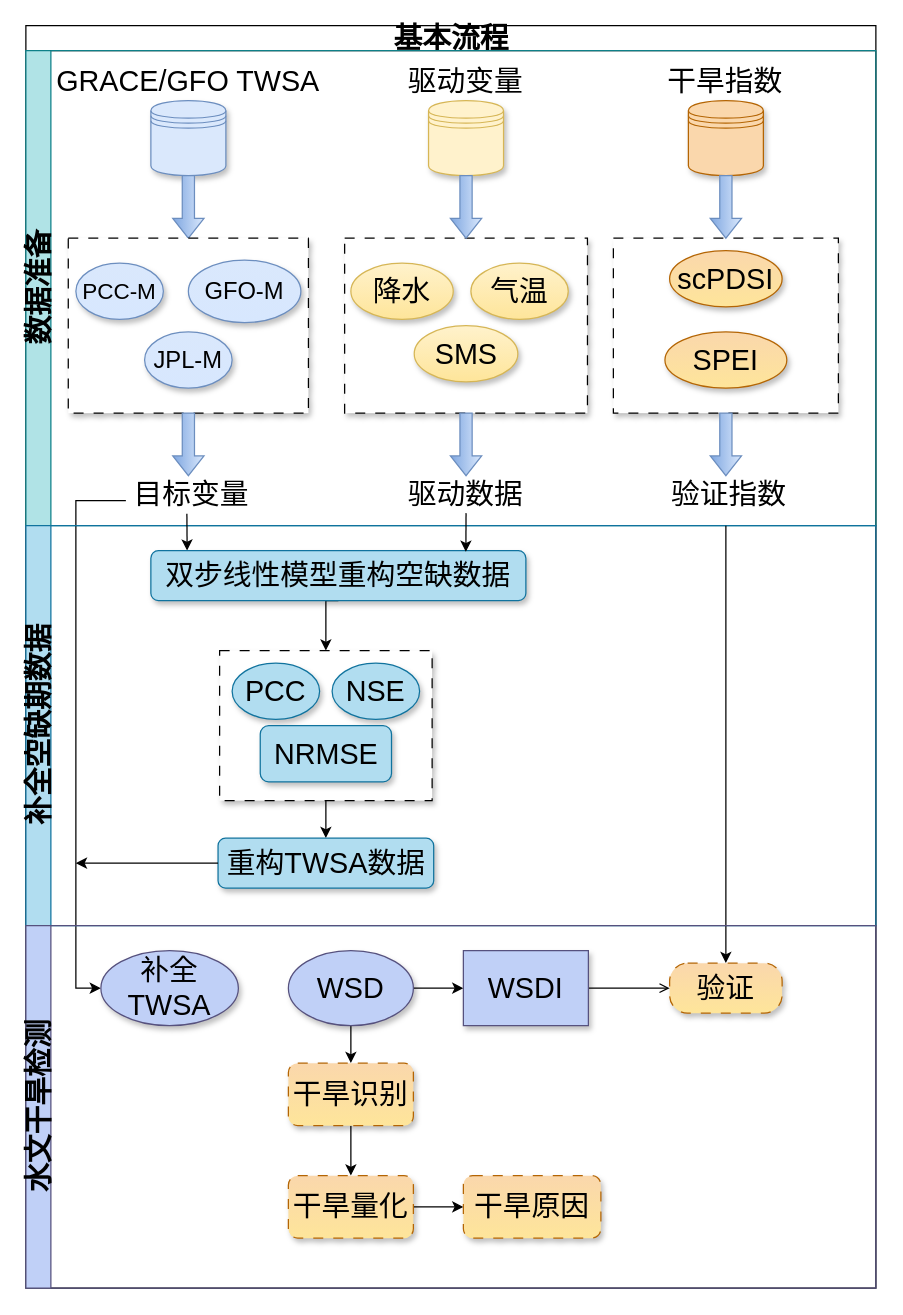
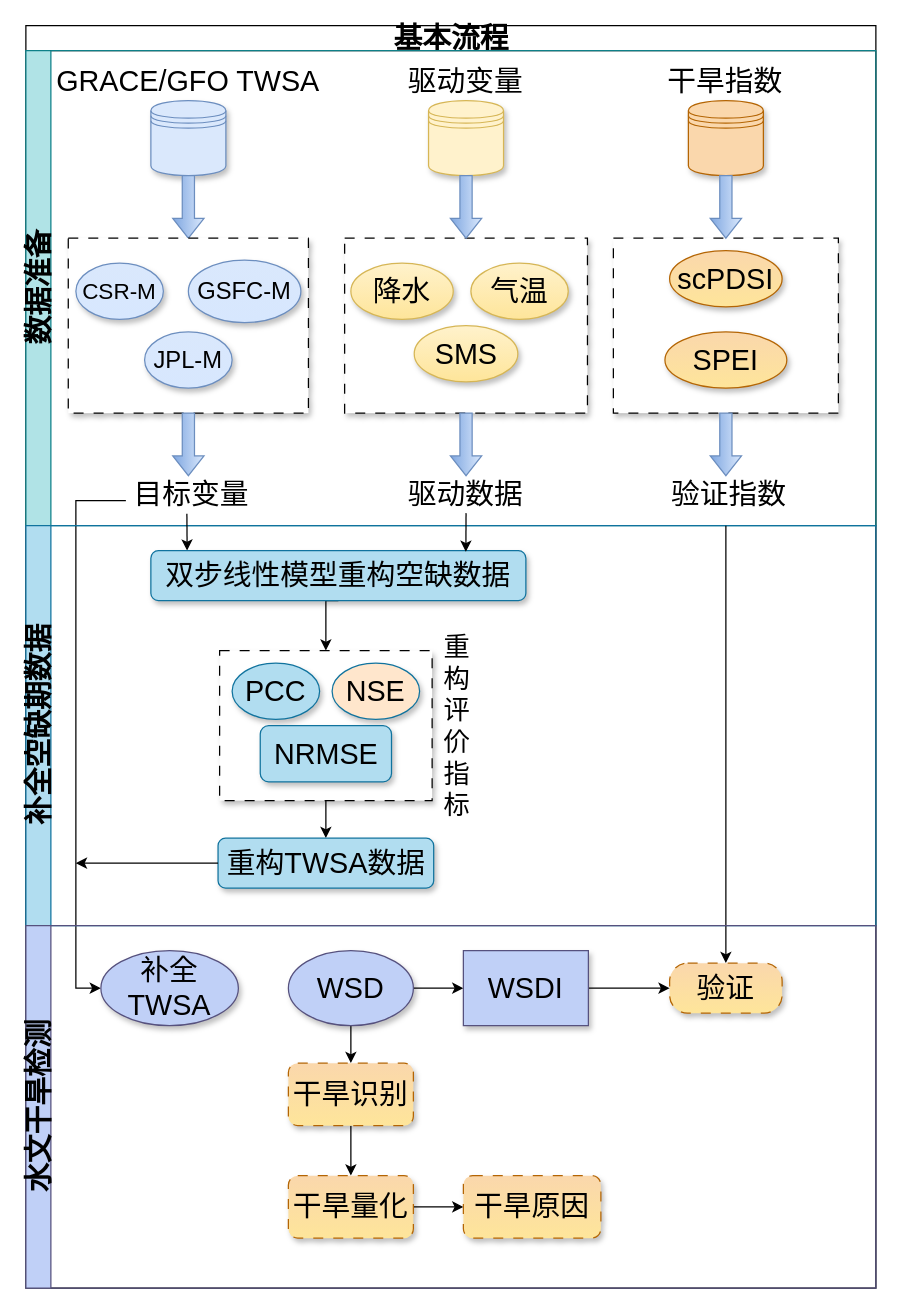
node "PCC-M": label "PCC-M" -> "CSR-M"
node "GFO-M": label "GFO-M" -> "GSFC-M"
node "NSE": fillcolor #b1ddf0 -> #ffe6cc
node "重 构 评 价 指 标": added
edge "WSDI" -> "验证": arrowhead open -> classic
